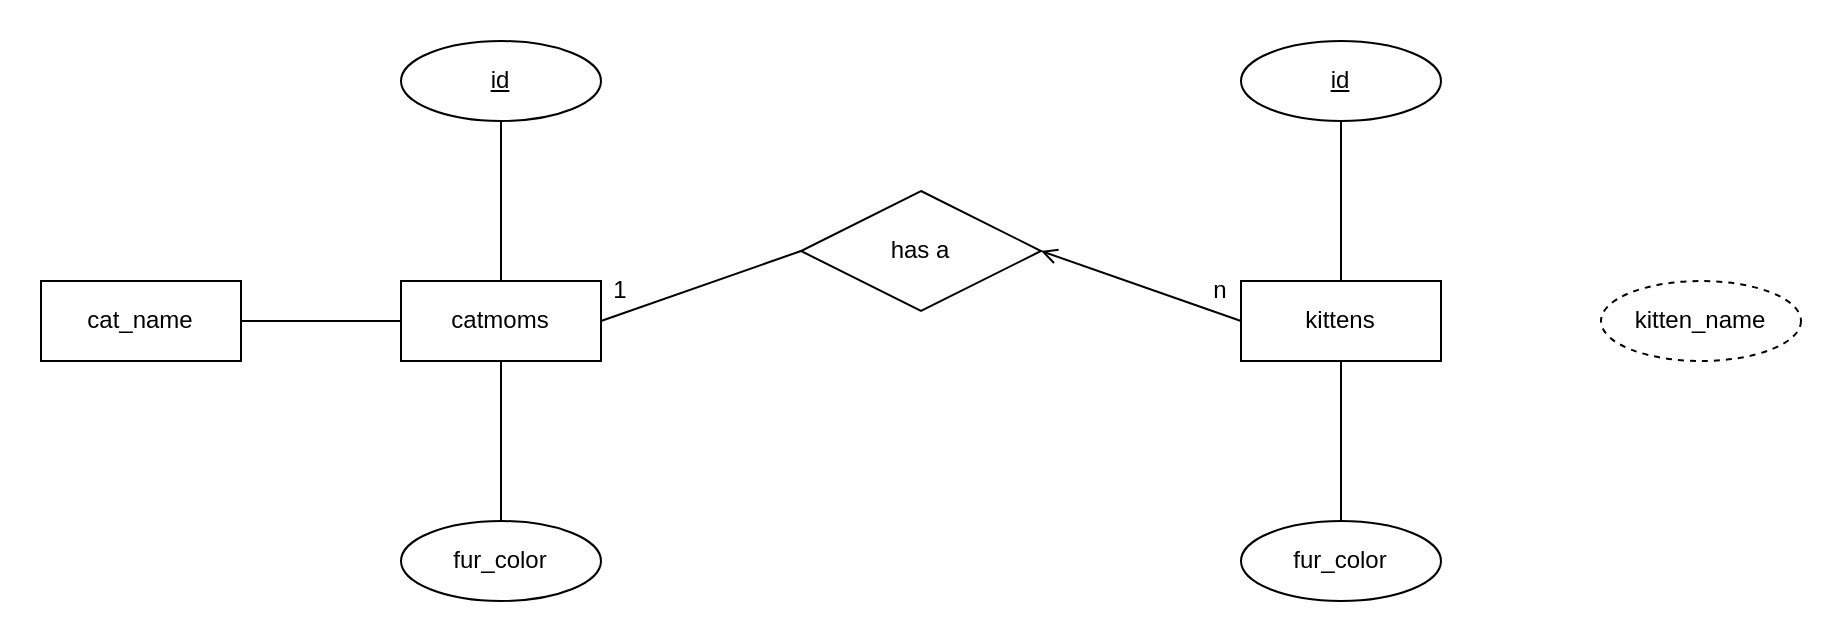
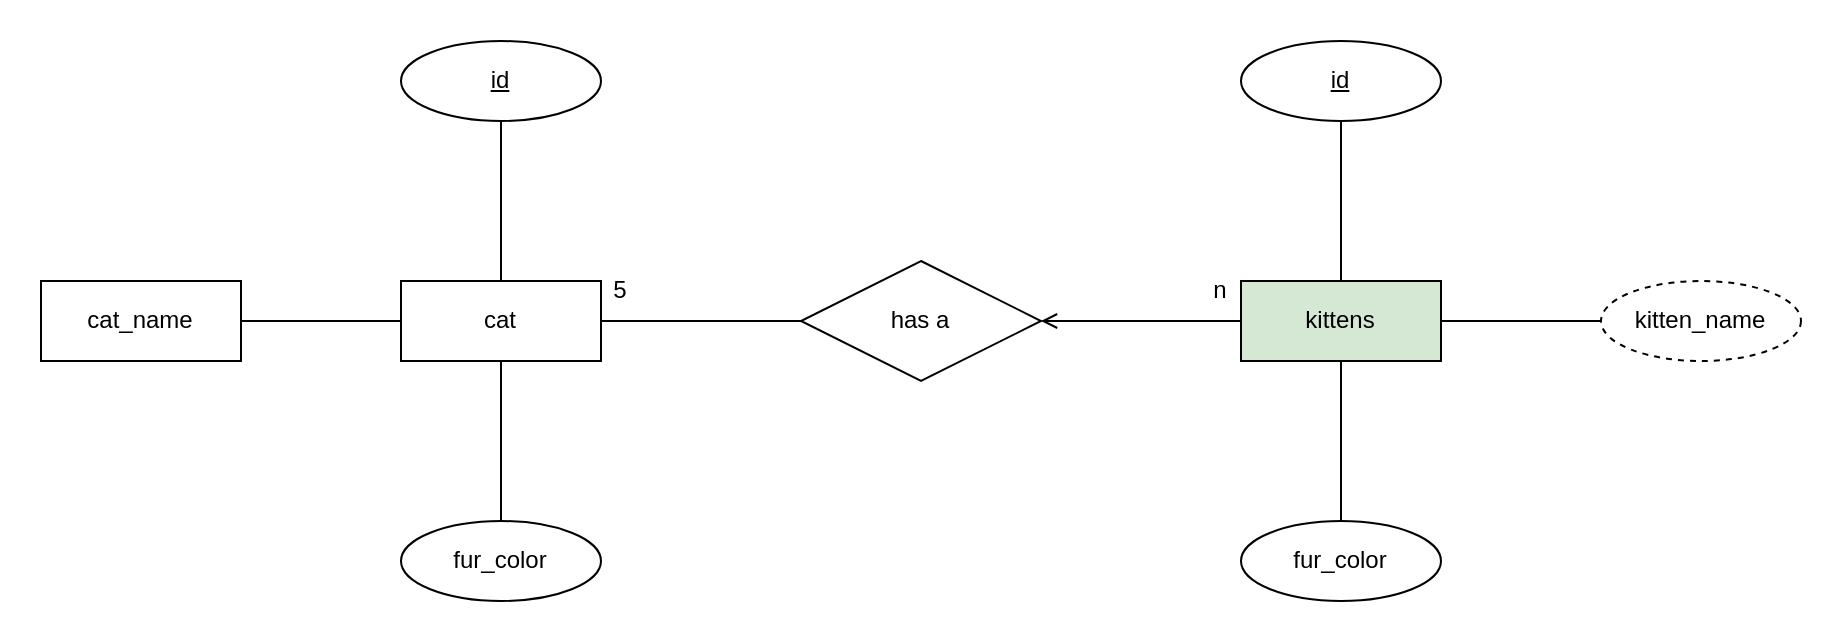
node "has a": moved (921, 251) -> (921, 321)
node "1": label "1" -> "5"
node "catmoms": label "catmoms" -> "cat"
node "kittens": fillcolor #ffffff -> #d5e8d4
edge "kittens" -- "kitten_name": added
